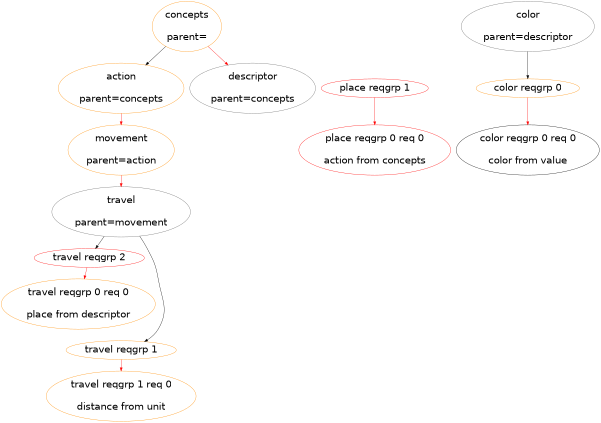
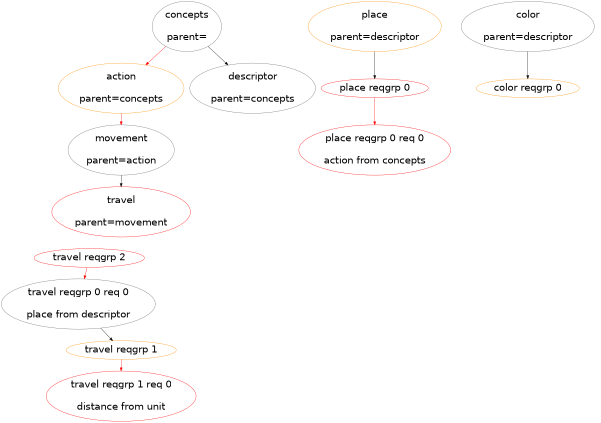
node "concepts parent=": color darkorange -> gray40
node "place parent=descriptor": added
edge "concepts parent=" -> "action parent=concepts": color black -> red
edge "concepts parent=" -> "descriptor parent=concepts": color red -> black
node "place reqgrp 1": label "place reqgrp 1" -> "place reqgrp 0"
node "movement parent=action": color darkorange -> gray40
node "color reqgrp 0 req 0 color from value": removed
edge "movement parent=action" -> "travel parent=movement": color red -> black
node "travel parent=movement": color gray40 -> red
edge "travel parent=movement" -> "travel reqgrp 2": removed
edge "travel parent=movement" -> "travel reqgrp 1": now "travel reqgrp 0 req 0 place from descriptor" -> "travel reqgrp 1"
node "travel reqgrp 0 req 0 place from descriptor": color darkorange -> gray40
node "travel reqgrp 1 req 0 distance from unit": color darkorange -> red
